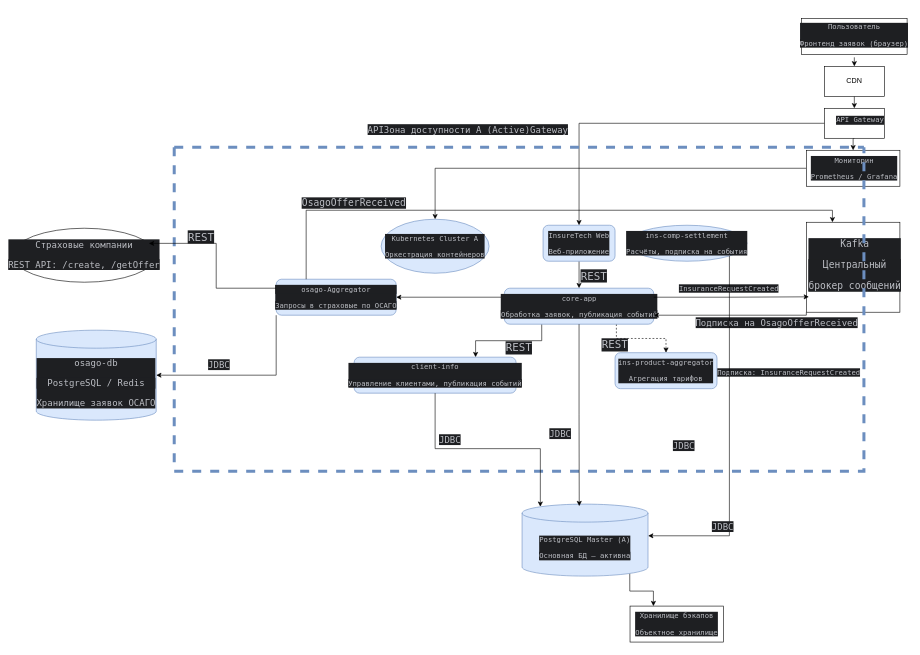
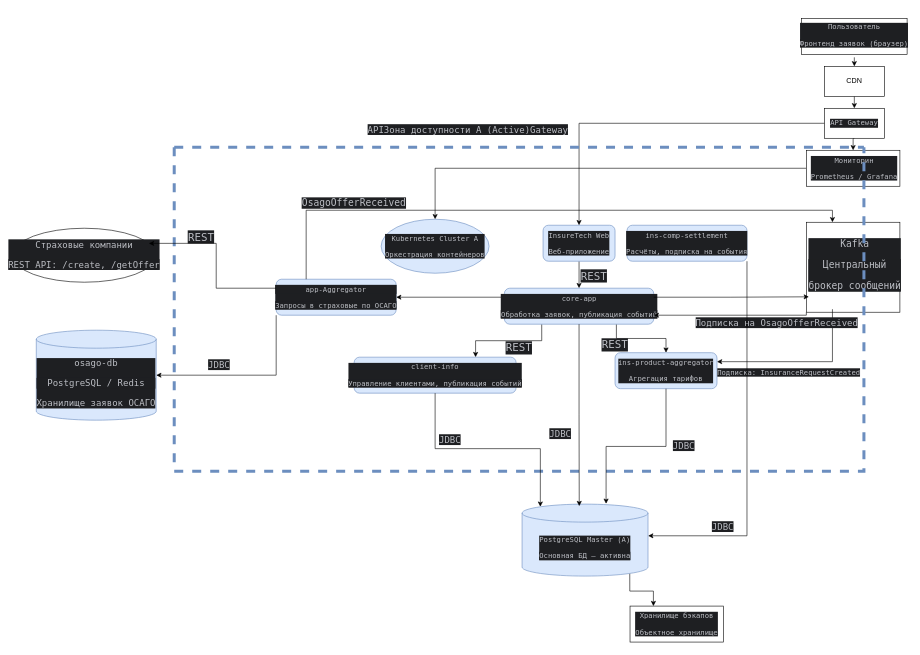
node "API Gateway": moved (861, 120) -> (855, 123)
node "ins-comp-settlement Расчёты, подписка на события": shape ellipse -> rounded rectangle
node "InsuranceRequestCreated": removed
node "osago-Aggregator Запросы в страховые по ОСАГО": label "osago-Aggregator Запросы в страховые по ОСАГО" -> "app-Aggregator Запросы в страховые по ОСАГО"
edge "core-app Обработка заявок, публикация событий" -> "ins-product-aggregator Агрегация тарифов": style dashed -> solid
edge "Kafka Центральныйброкер сообщений" -> "ins-product-aggregator Агрегация тарифов": added
edge "ins-product-aggregator Агрегация тарифов" -> "PostgreSQL Master (A) Основная БД — активна": added
